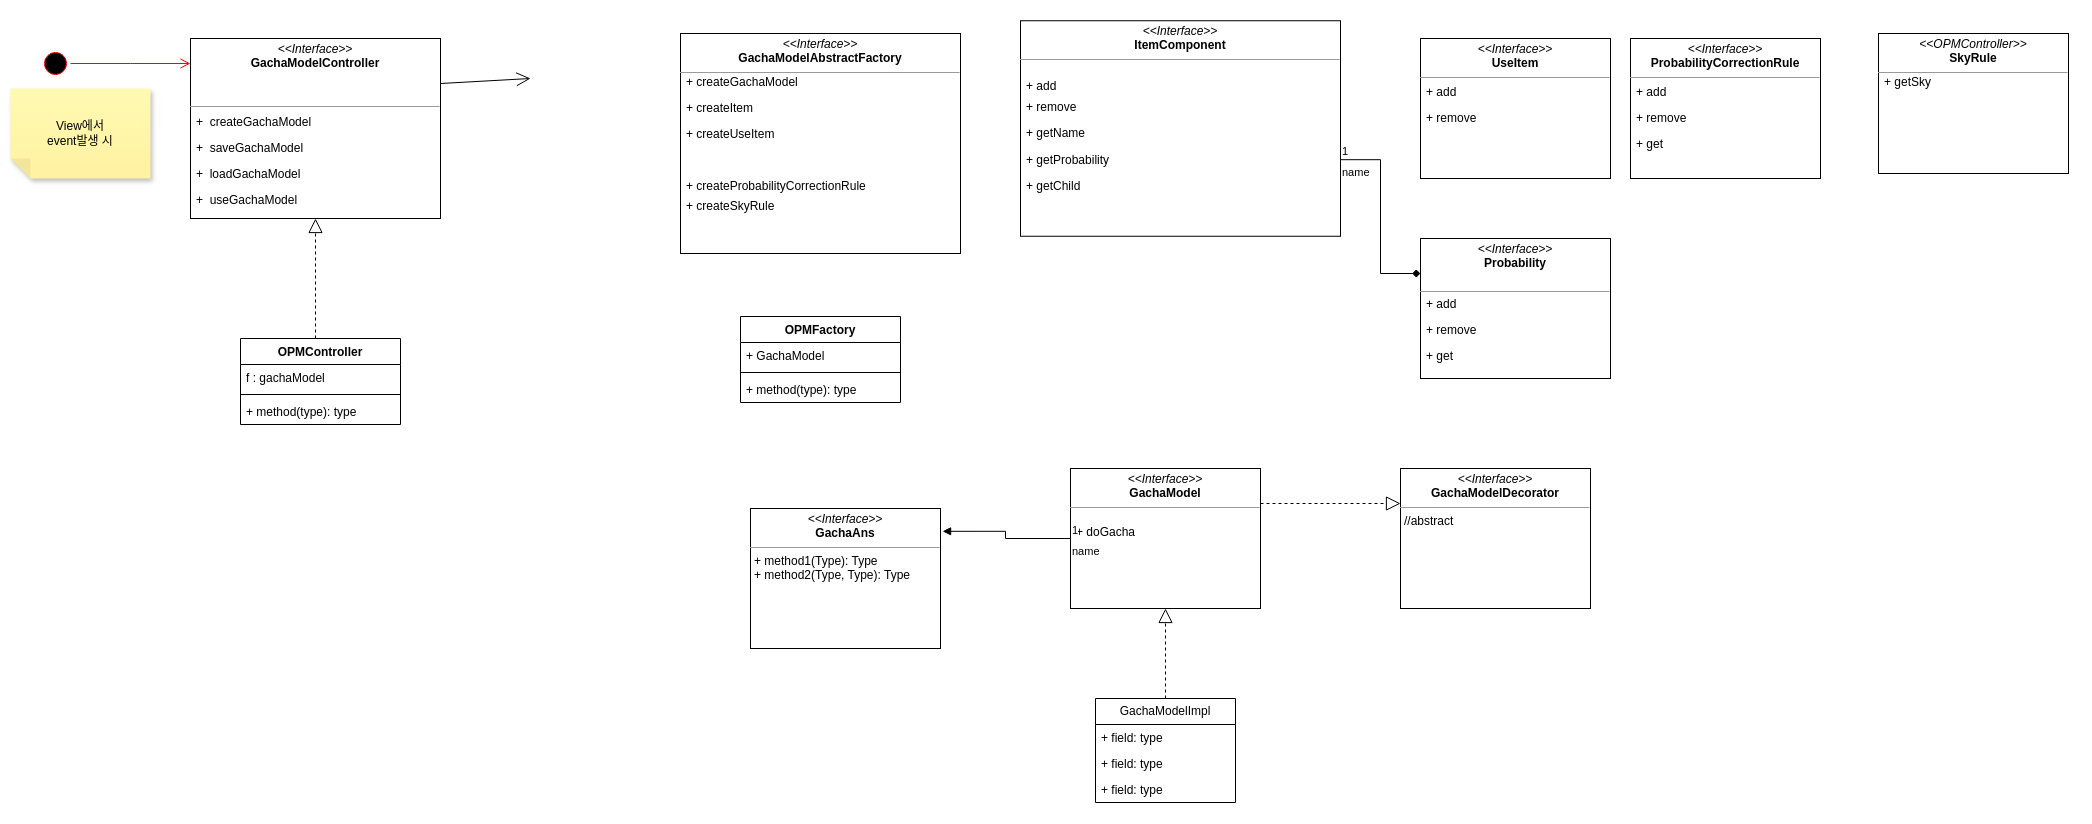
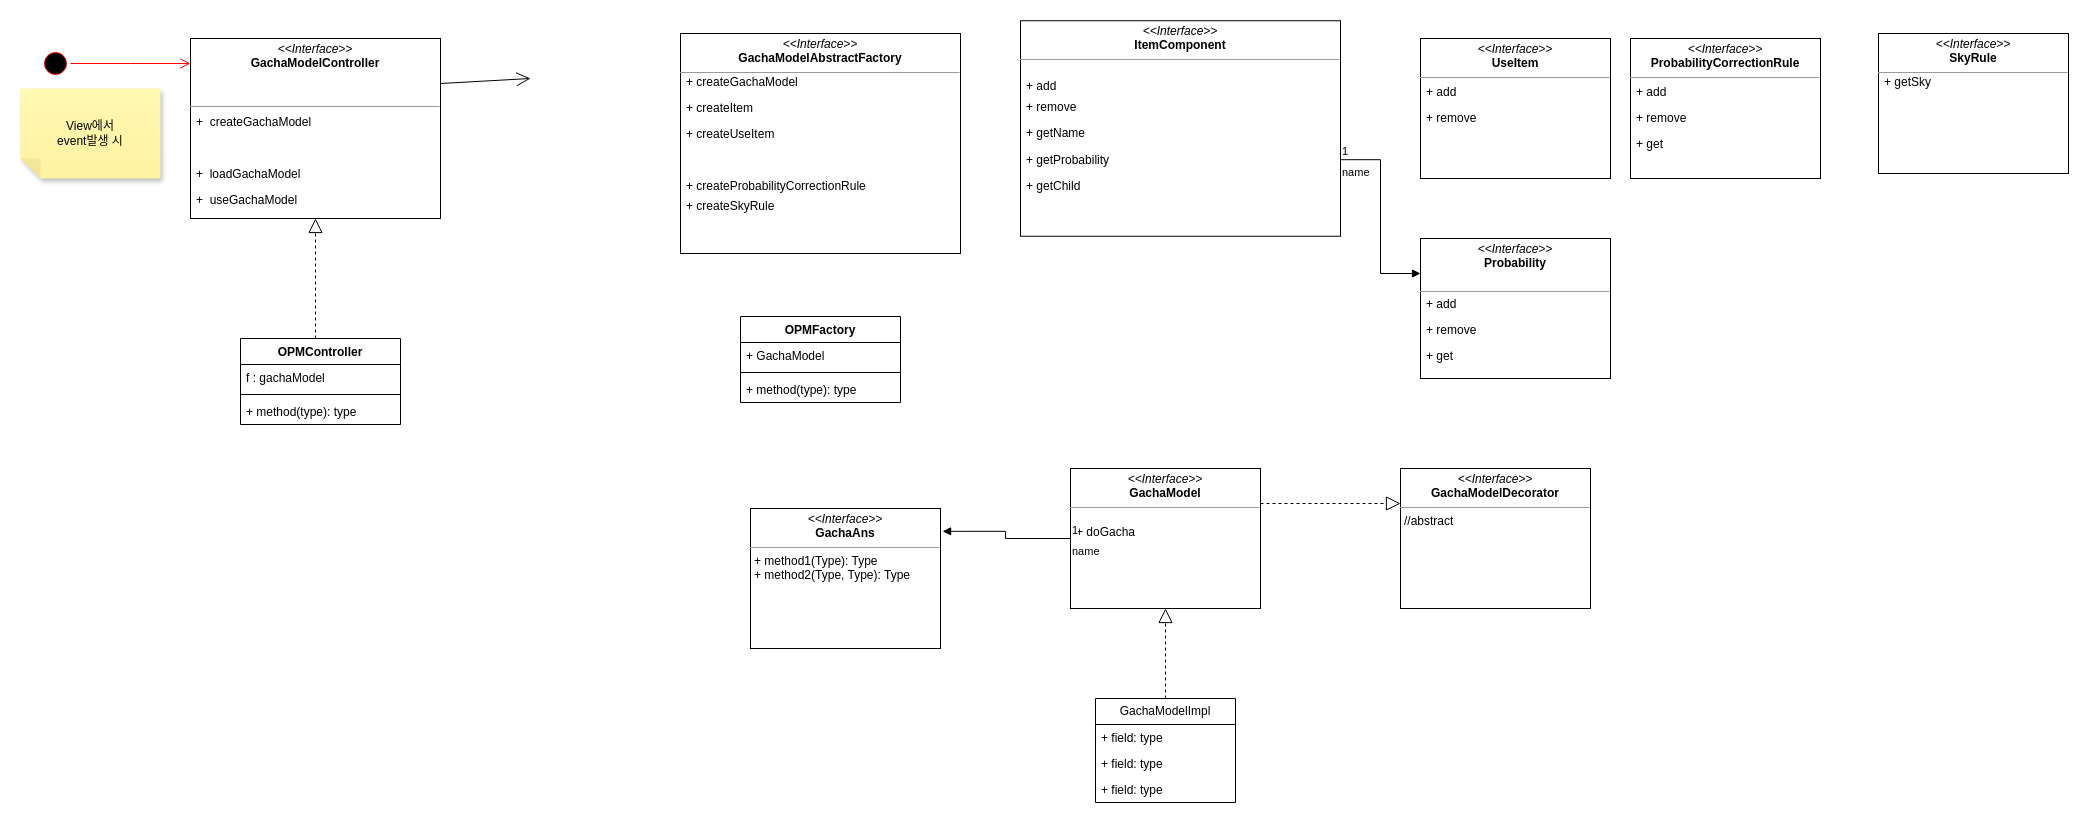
node "<<OPMController>> SkyRule": label "<<OPMController>> SkyRule" -> "<<Interface>> SkyRule"
node "View에서 event발생 시": moved (81, 134) -> (91, 134)
node "+ saveGachaModel": removed
edge "+ getProbability" -> "<<Interface>> Probability": arrowhead diamond -> block
